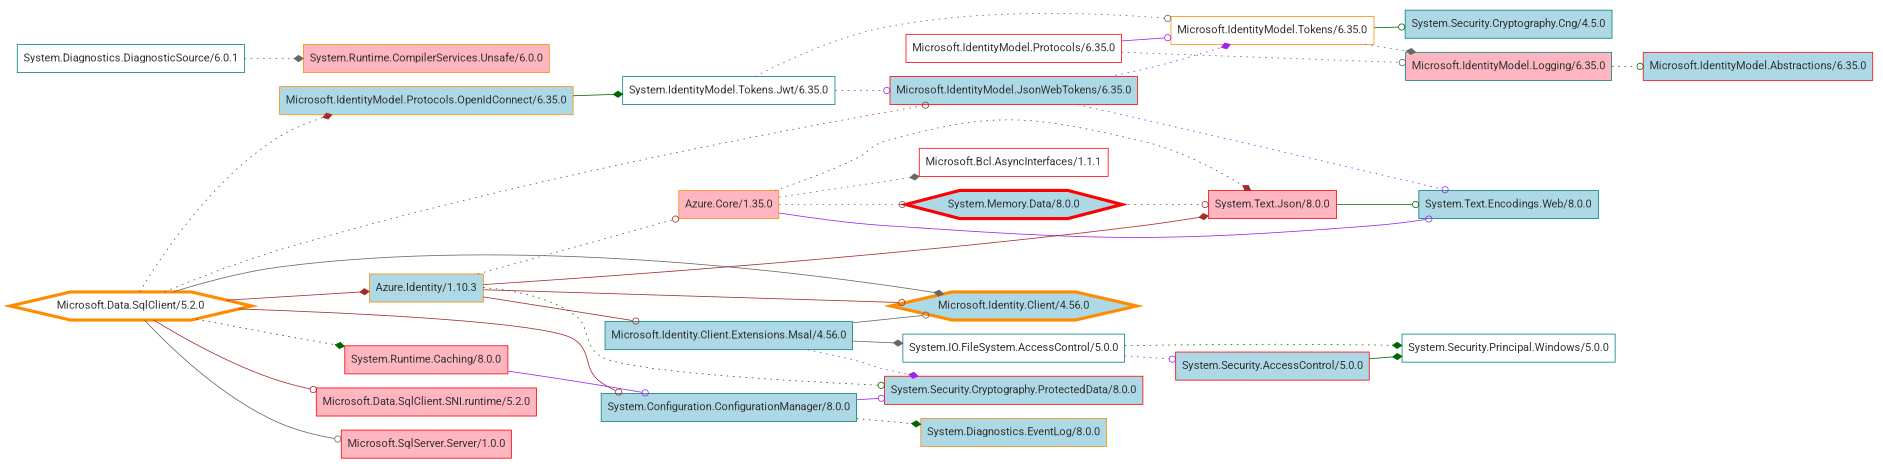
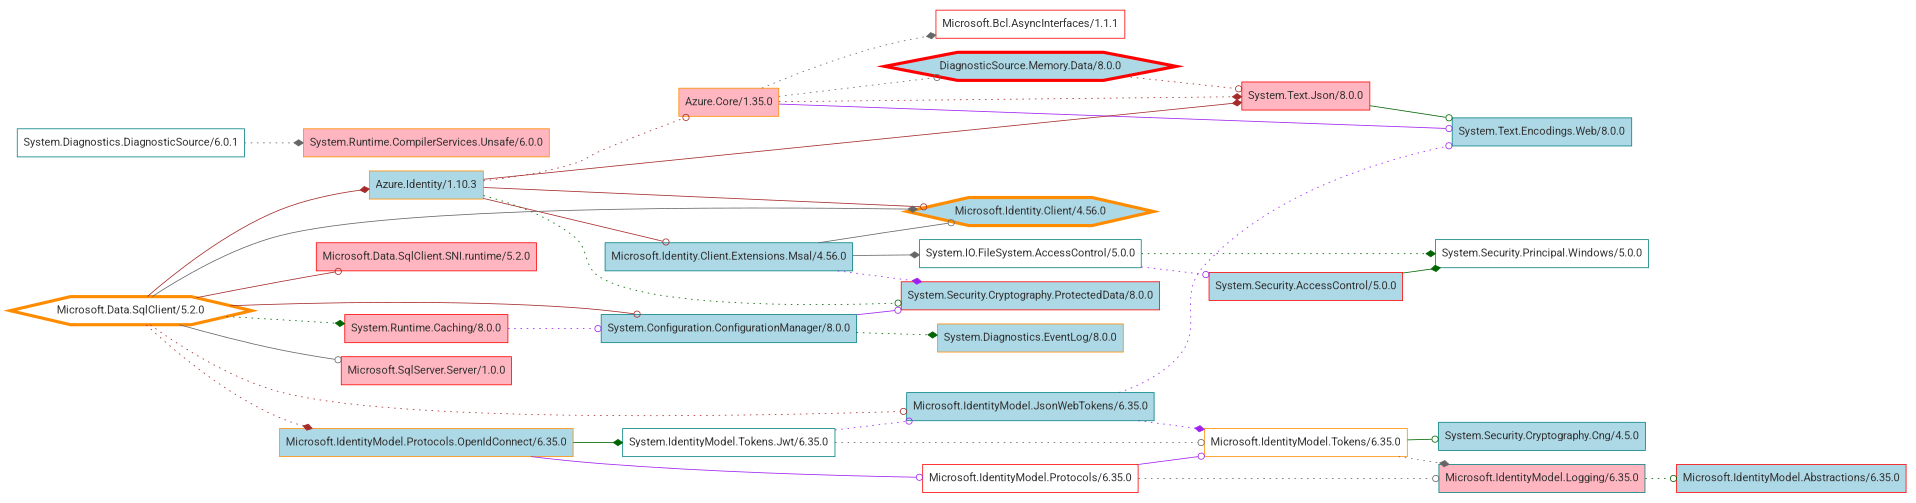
node "Microsoft.IdentityModel.JsonWebTokens/6.35.0": color red -> teal
node "System.Memory.Data/8.0.0": label "System.Memory.Data/8.0.0" -> "DiagnosticSource.Memory.Data/8.0.0"
edge "System.Runtime.Caching/8.0.0" -> "System.Configuration.ConfigurationManager/8.0.0": style solid -> dotted
edge "Microsoft.IdentityModel.Protocols.OpenIdConnect/6.35.0" -> "Microsoft.IdentityModel.Protocols/6.35.0": added
